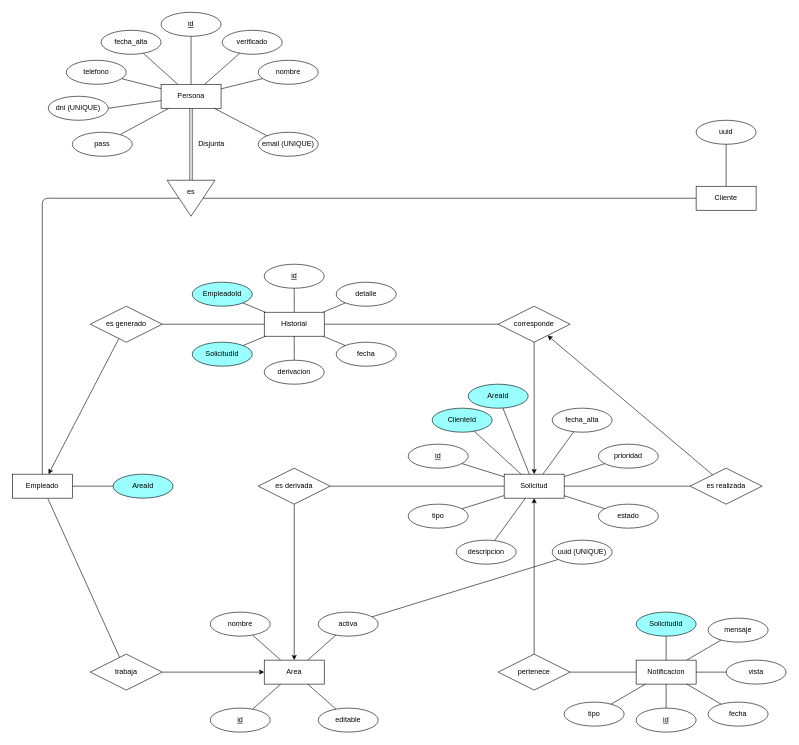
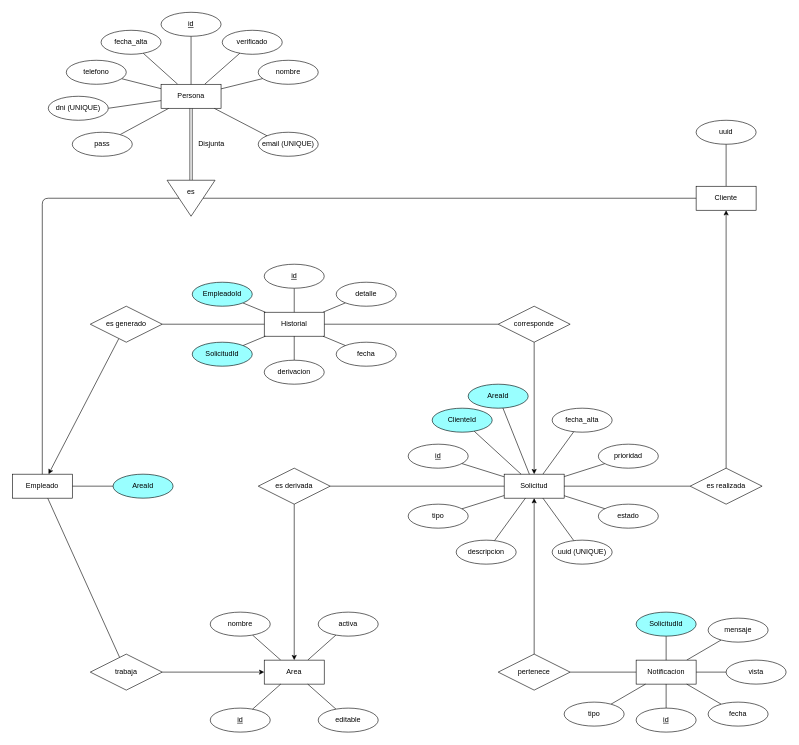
edge "es realizada" -> "corresponde": now "es realizada" -> "Cliente"
edge "uuid (UNIQUE)" -- "activa": now "uuid (UNIQUE)" -- "Solicitud"
